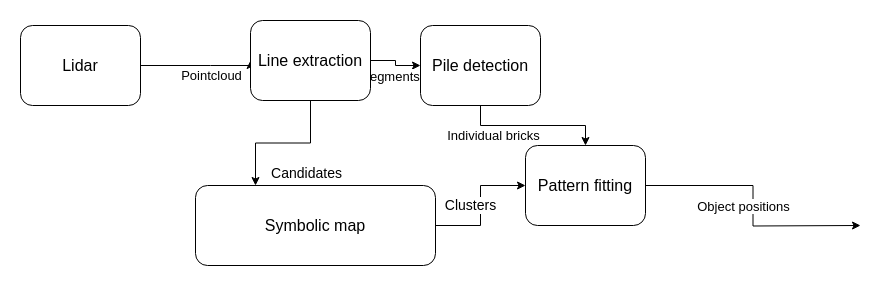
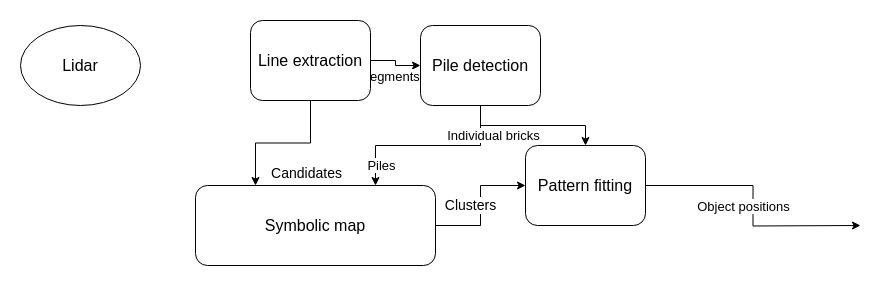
node "Lidar": shape rounded rectangle -> ellipse
edge "Lidar" -> "Line extraction": removed, label "Pointcloud"
edge "Pile detection" -> "Symbolic map": added, label "Piles"
